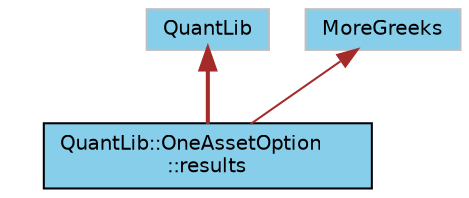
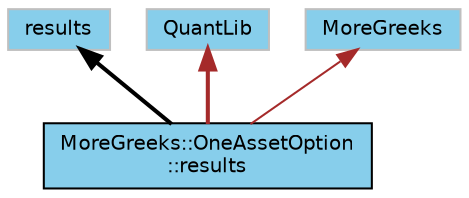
node "results": added
node "QuantLib::OneAssetOption ::results": label "QuantLib::OneAssetOption ::results" -> "MoreGreeks::OneAssetOption ::results"
